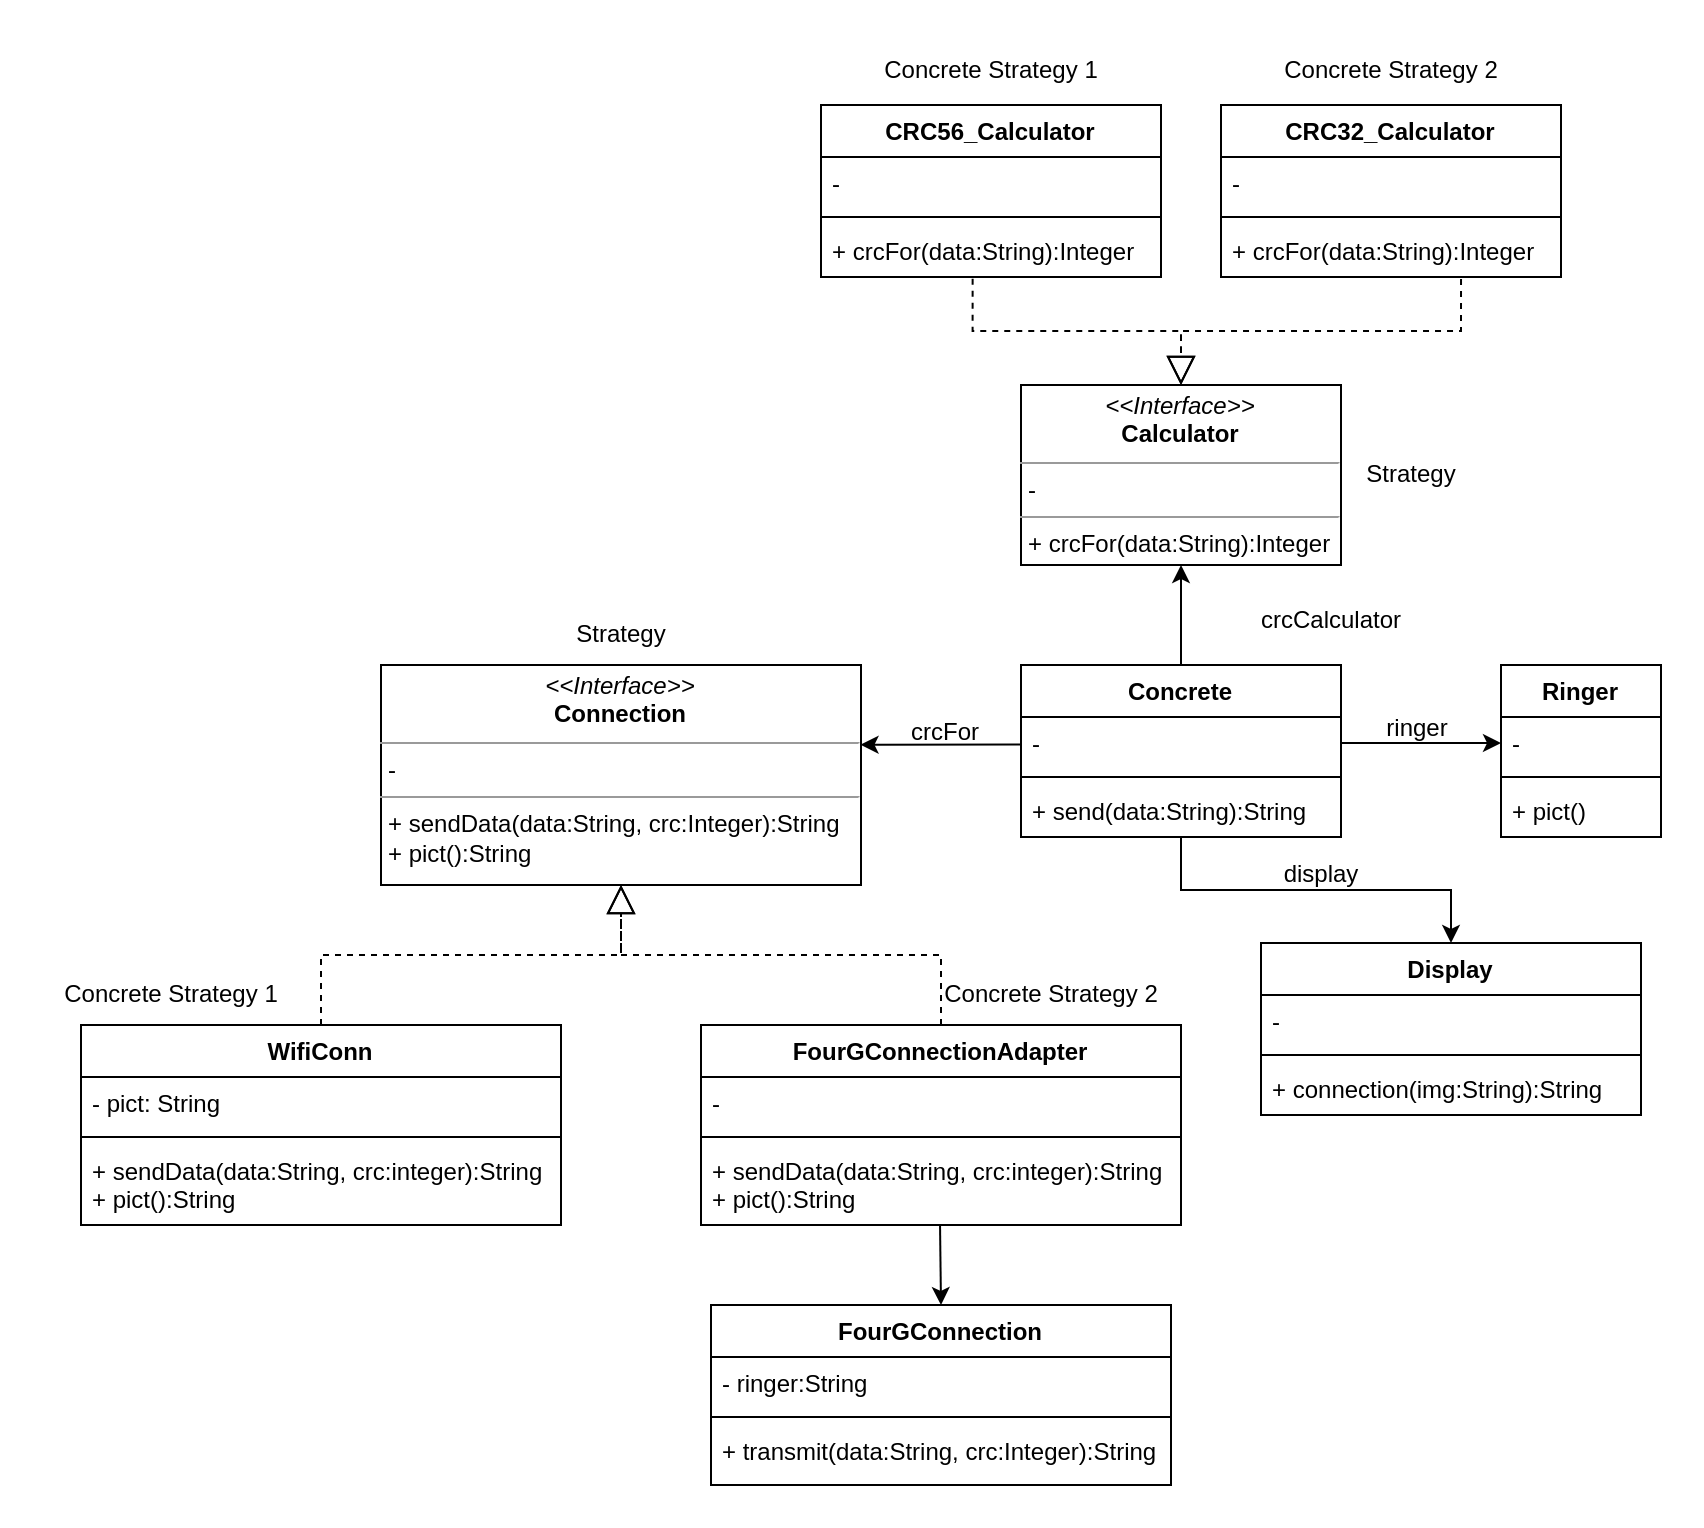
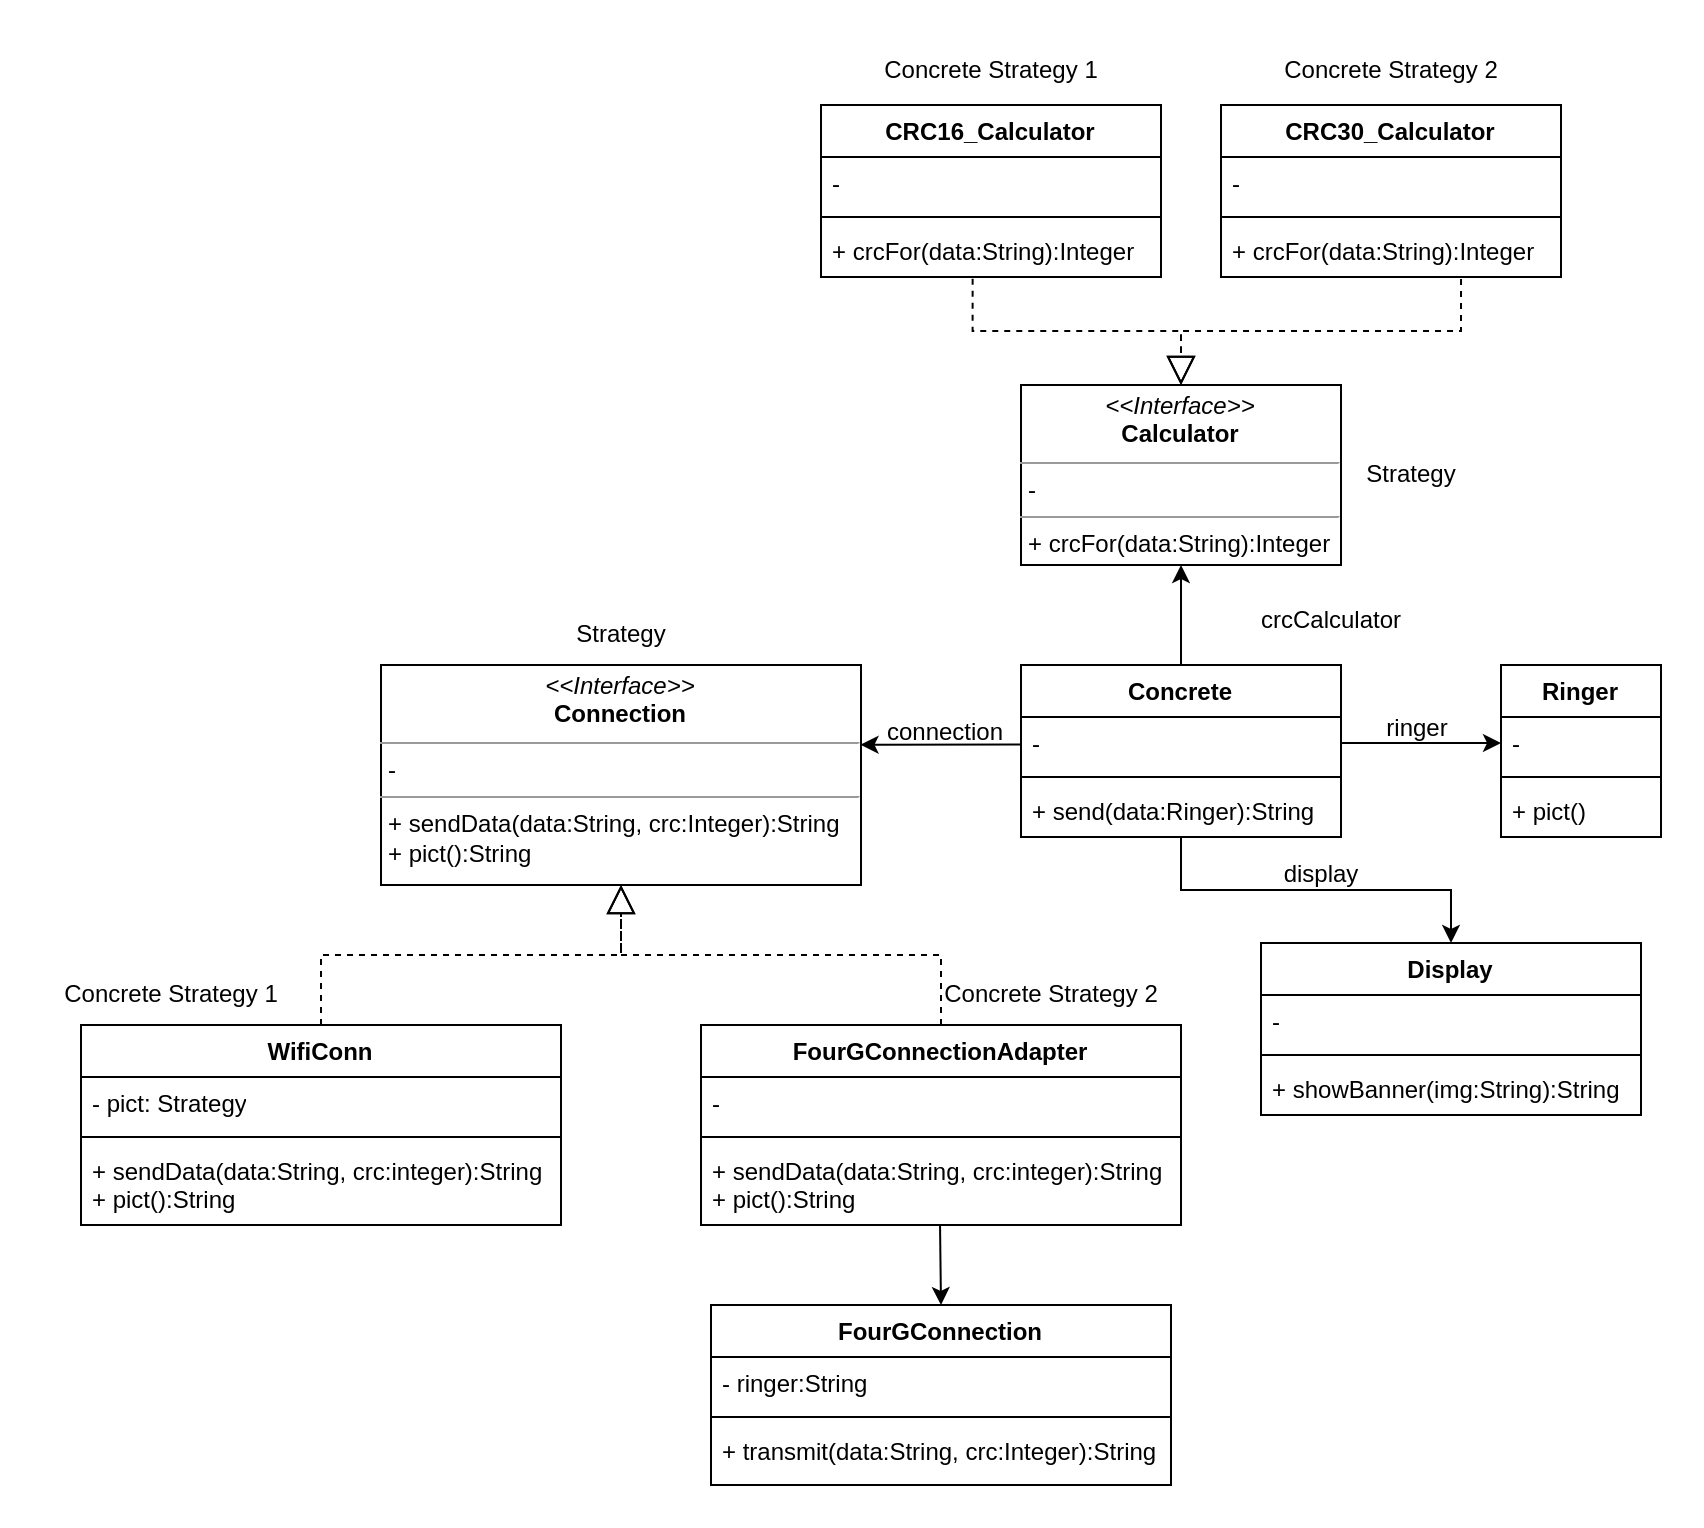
node "CRC56_Calculator": label "CRC56_Calculator" -> "CRC16_Calculator"
node "CRC32_Calculator": label "CRC32_Calculator" -> "CRC30_Calculator"
node "crcFor": label "crcFor" -> "connection"
node "+ send(data:String):String": label "+ send(data:String):String" -> "+ send(data:Ringer):String"
node "- pict: String": label "- pict: String" -> "- pict: Strategy"
node "+ connection(img:String):String": label "+ connection(img:String):String" -> "+ showBanner(img:String):String"
